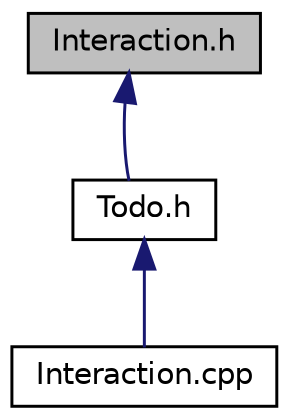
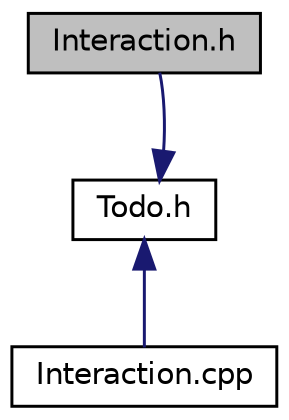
edge "Todo.h" -> "Interaction.h": reversed
